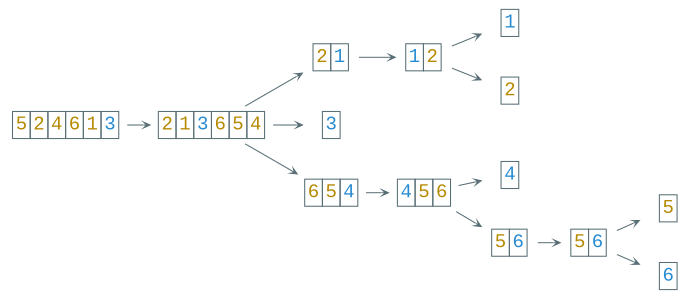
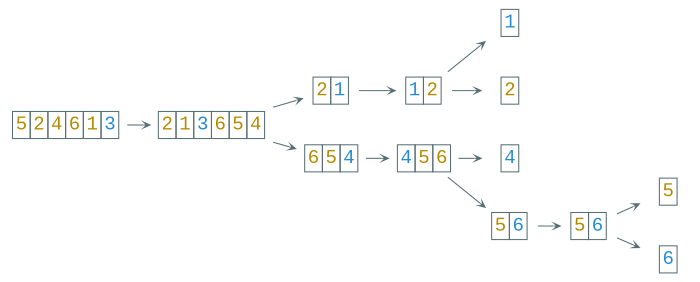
node "3": removed
